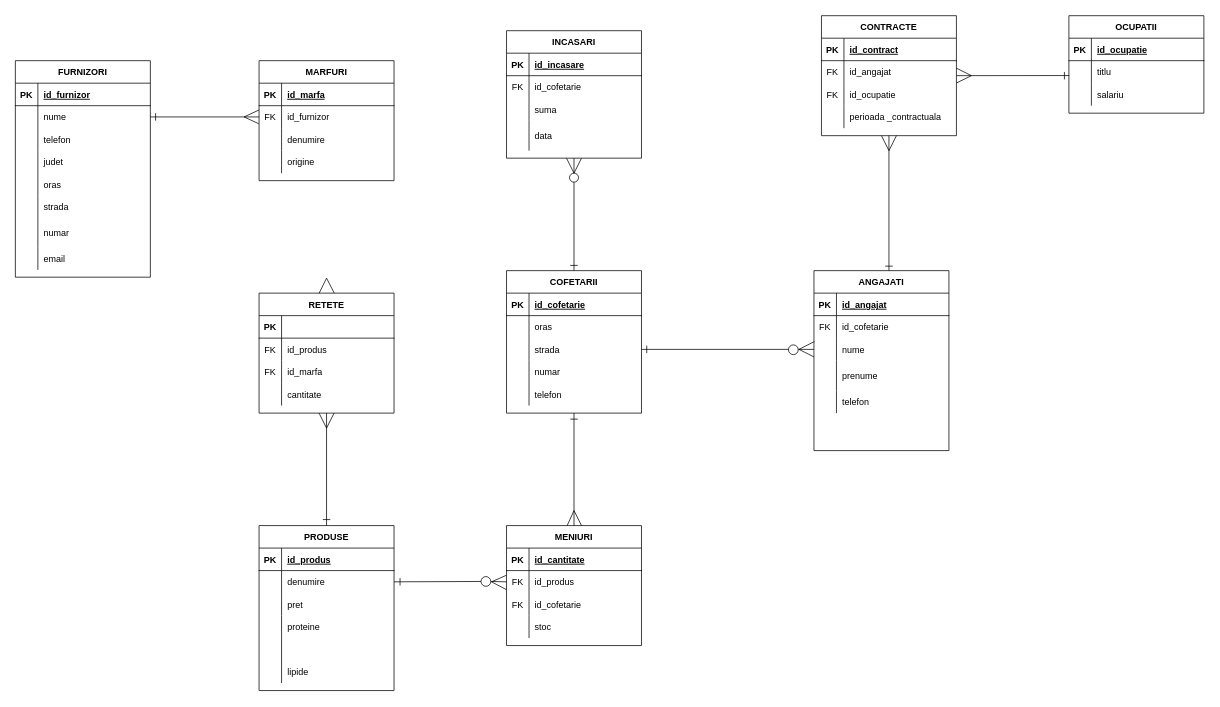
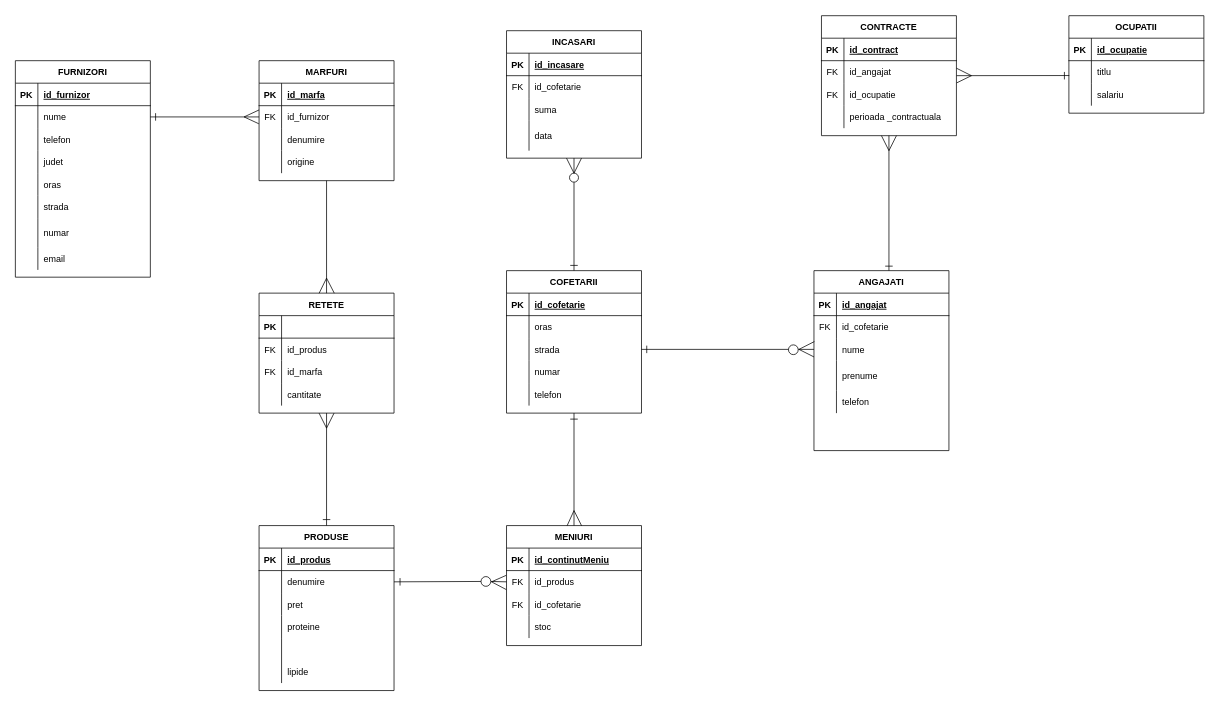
edge "MARFURI" -- "RETETE": added
node "id_cantitate": label "id_cantitate" -> "id_continutMeniu"
